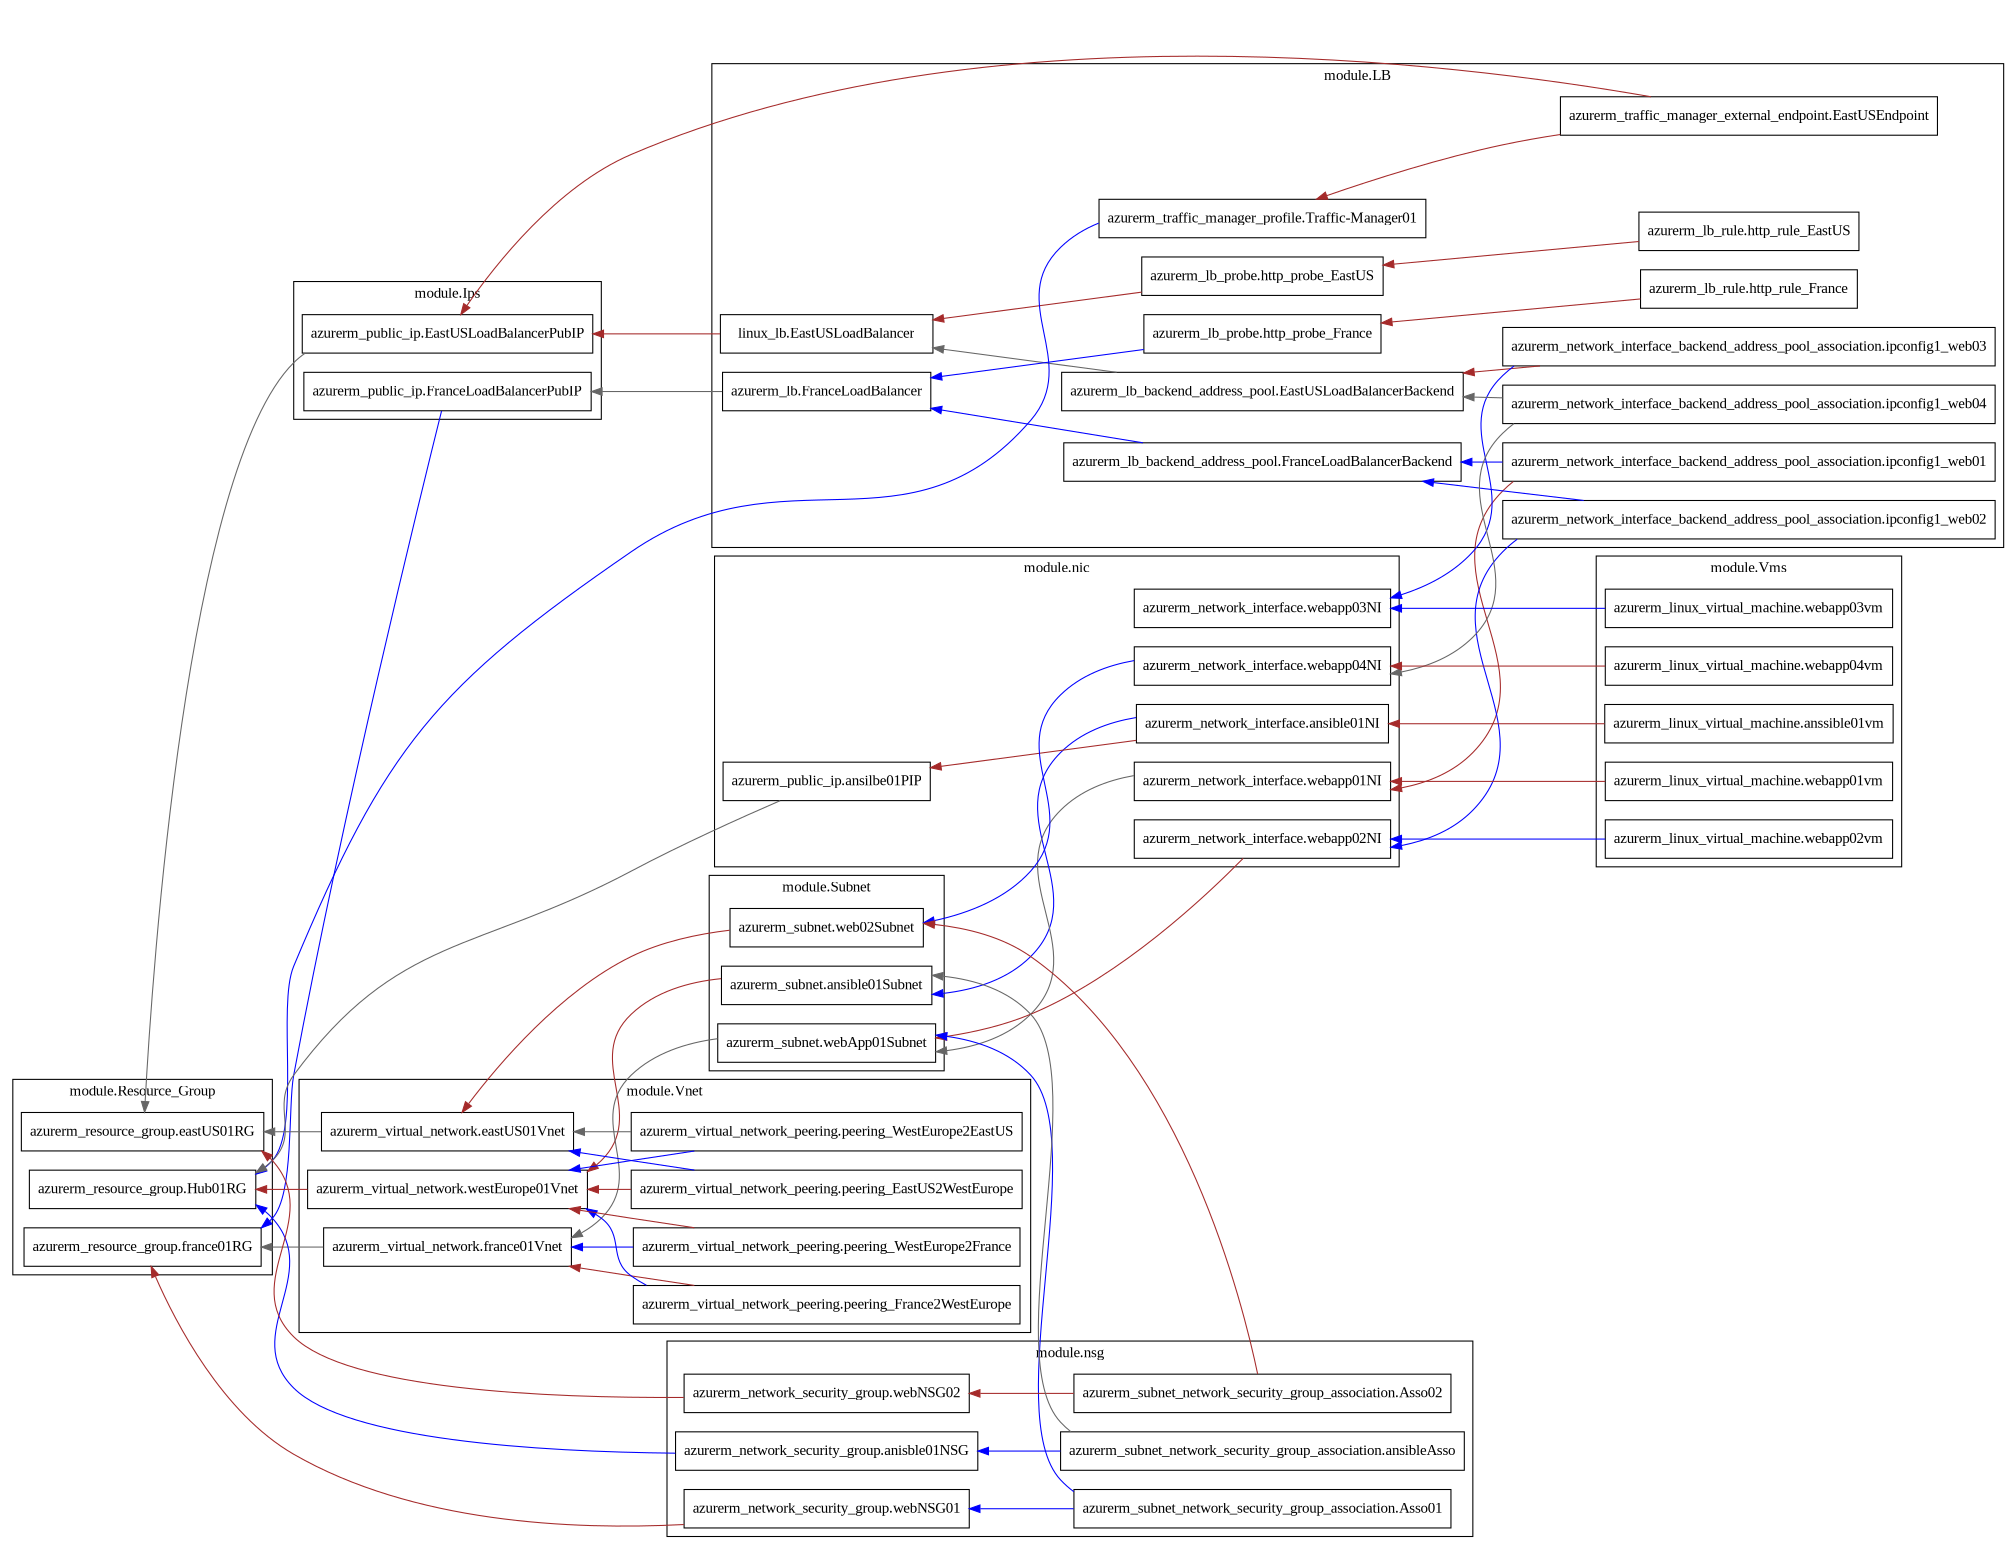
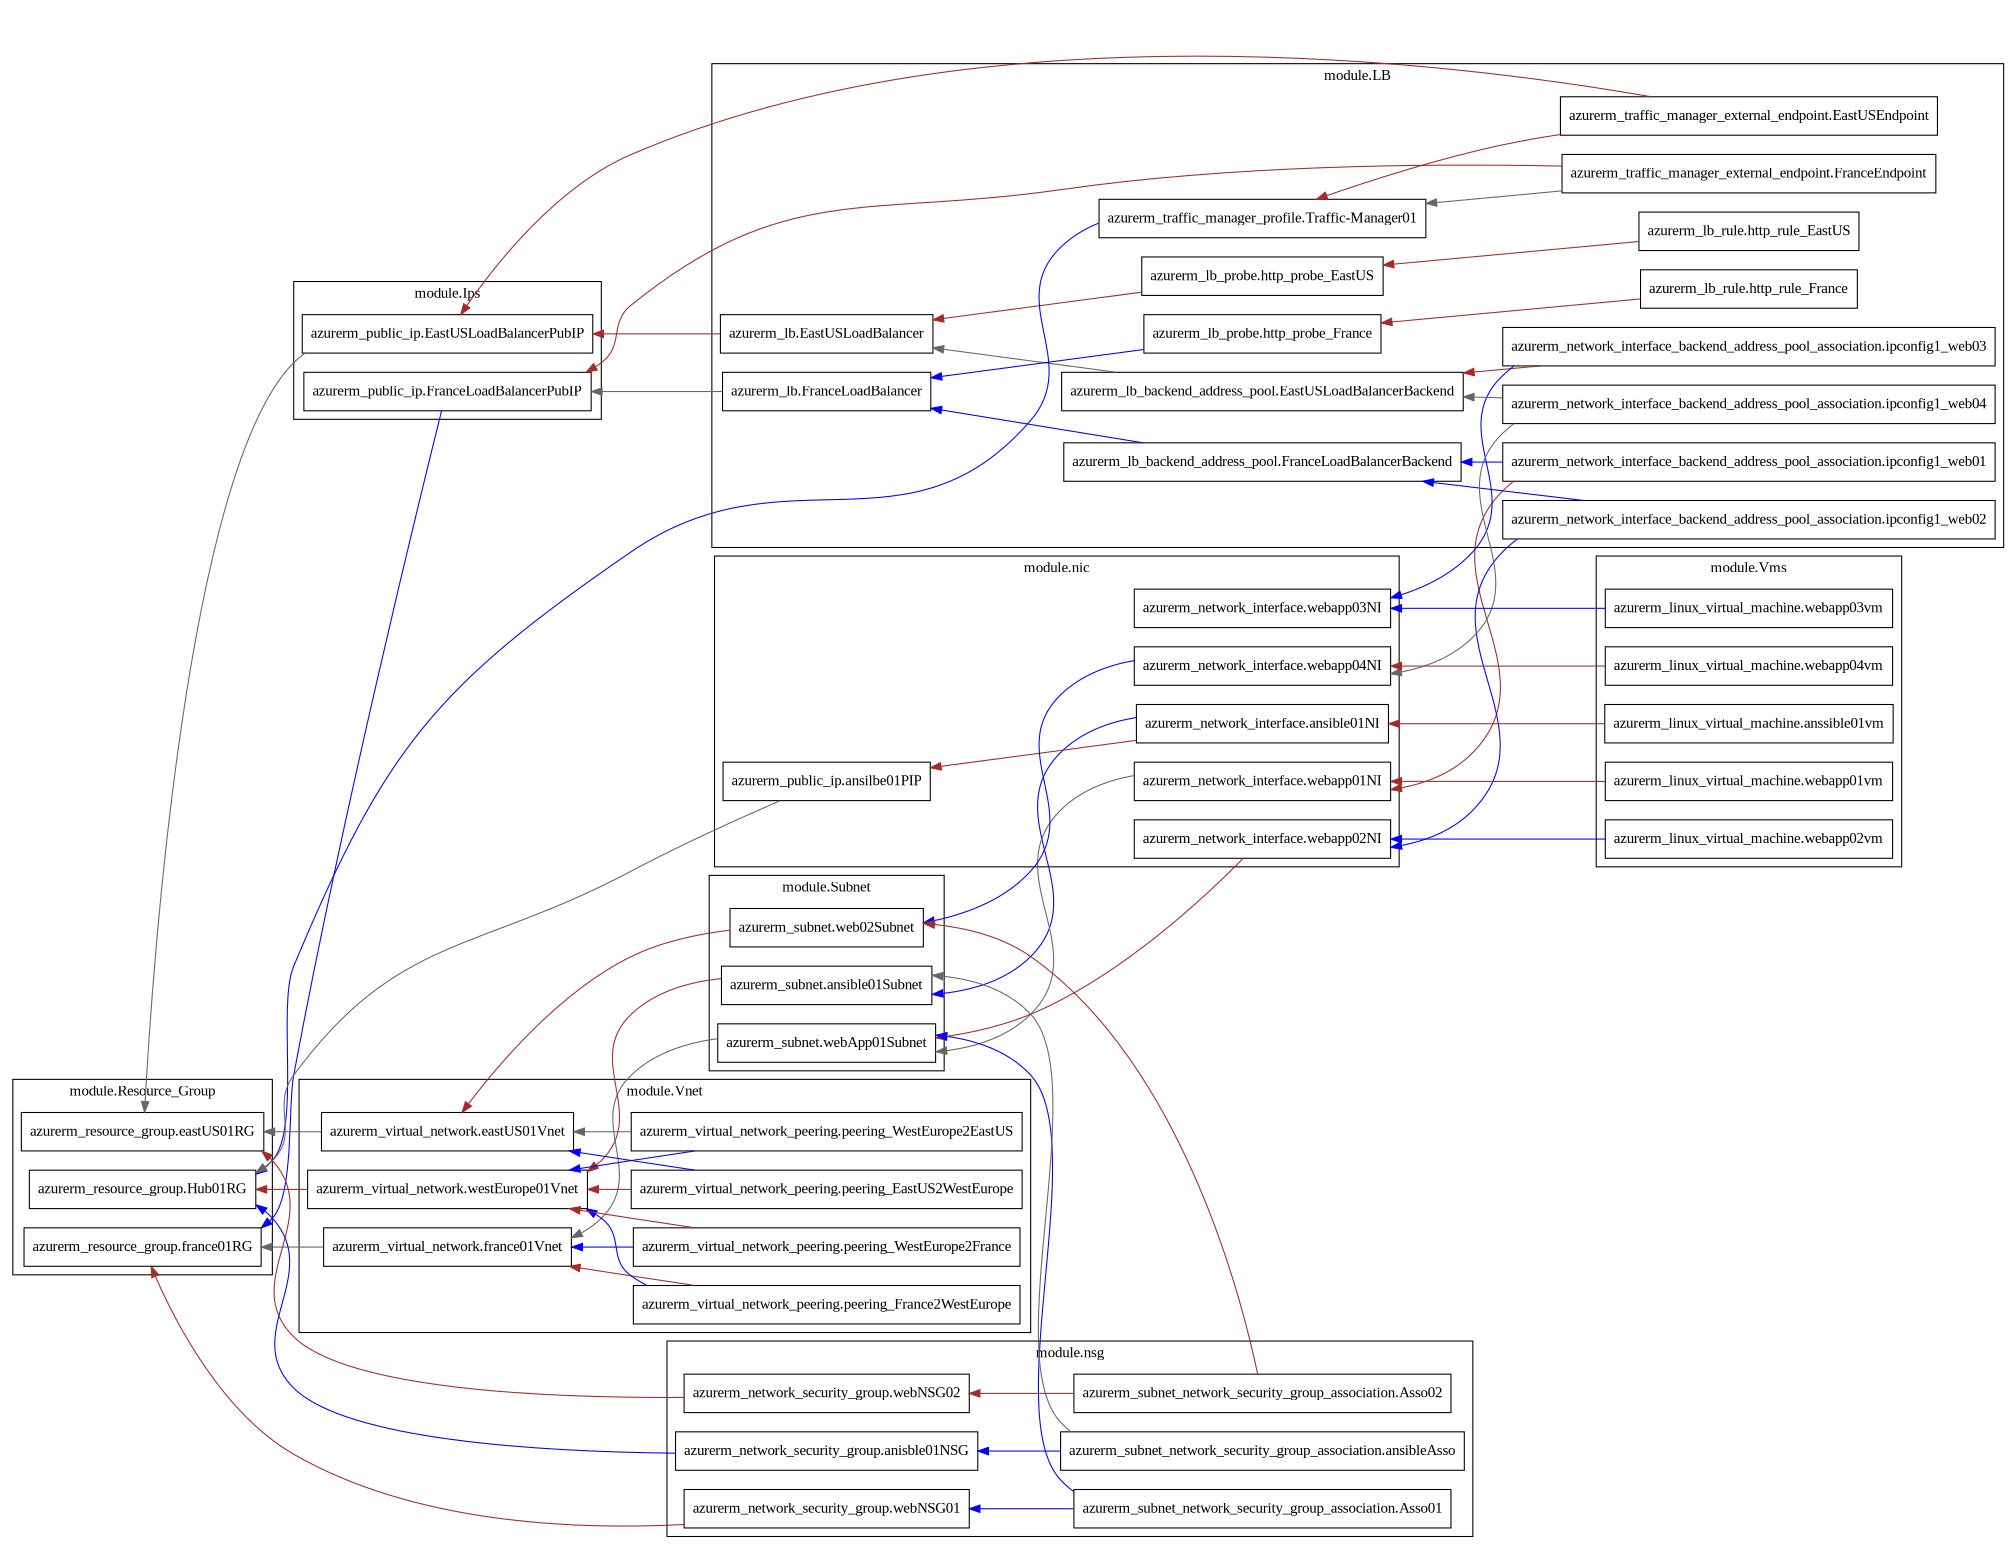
node "azurerm_traffic_manager_external_endpoint.FranceEndpoint": added
node "linux_lb.EastUSLoadBalancer": label "linux_lb.EastUSLoadBalancer" -> "azurerm_lb.EastUSLoadBalancer"
